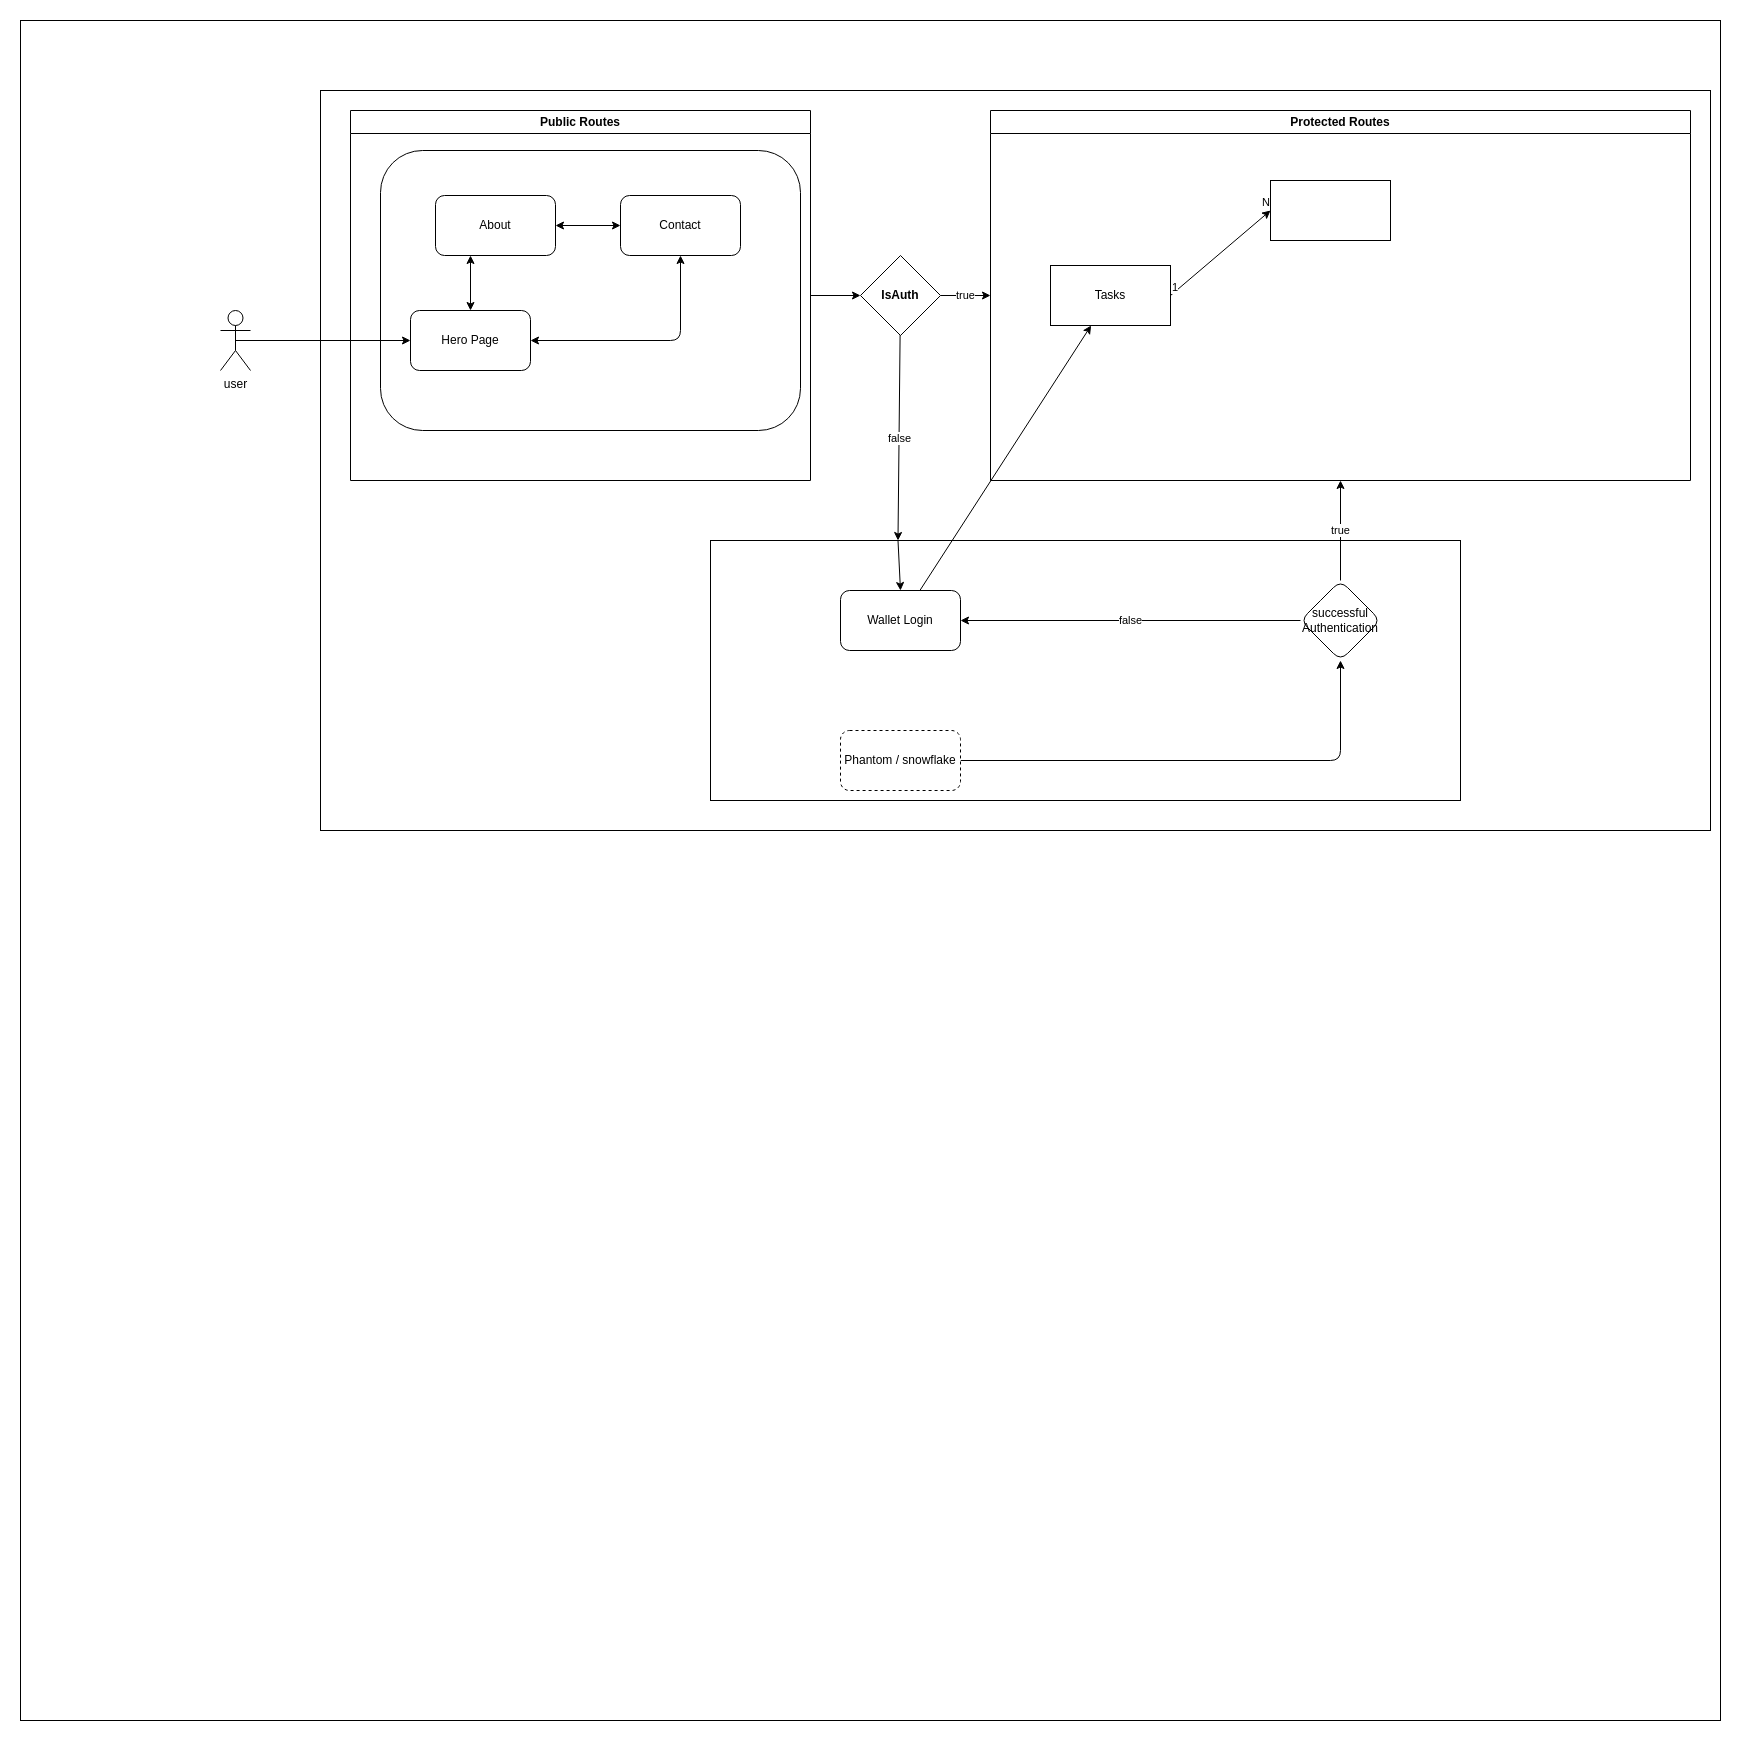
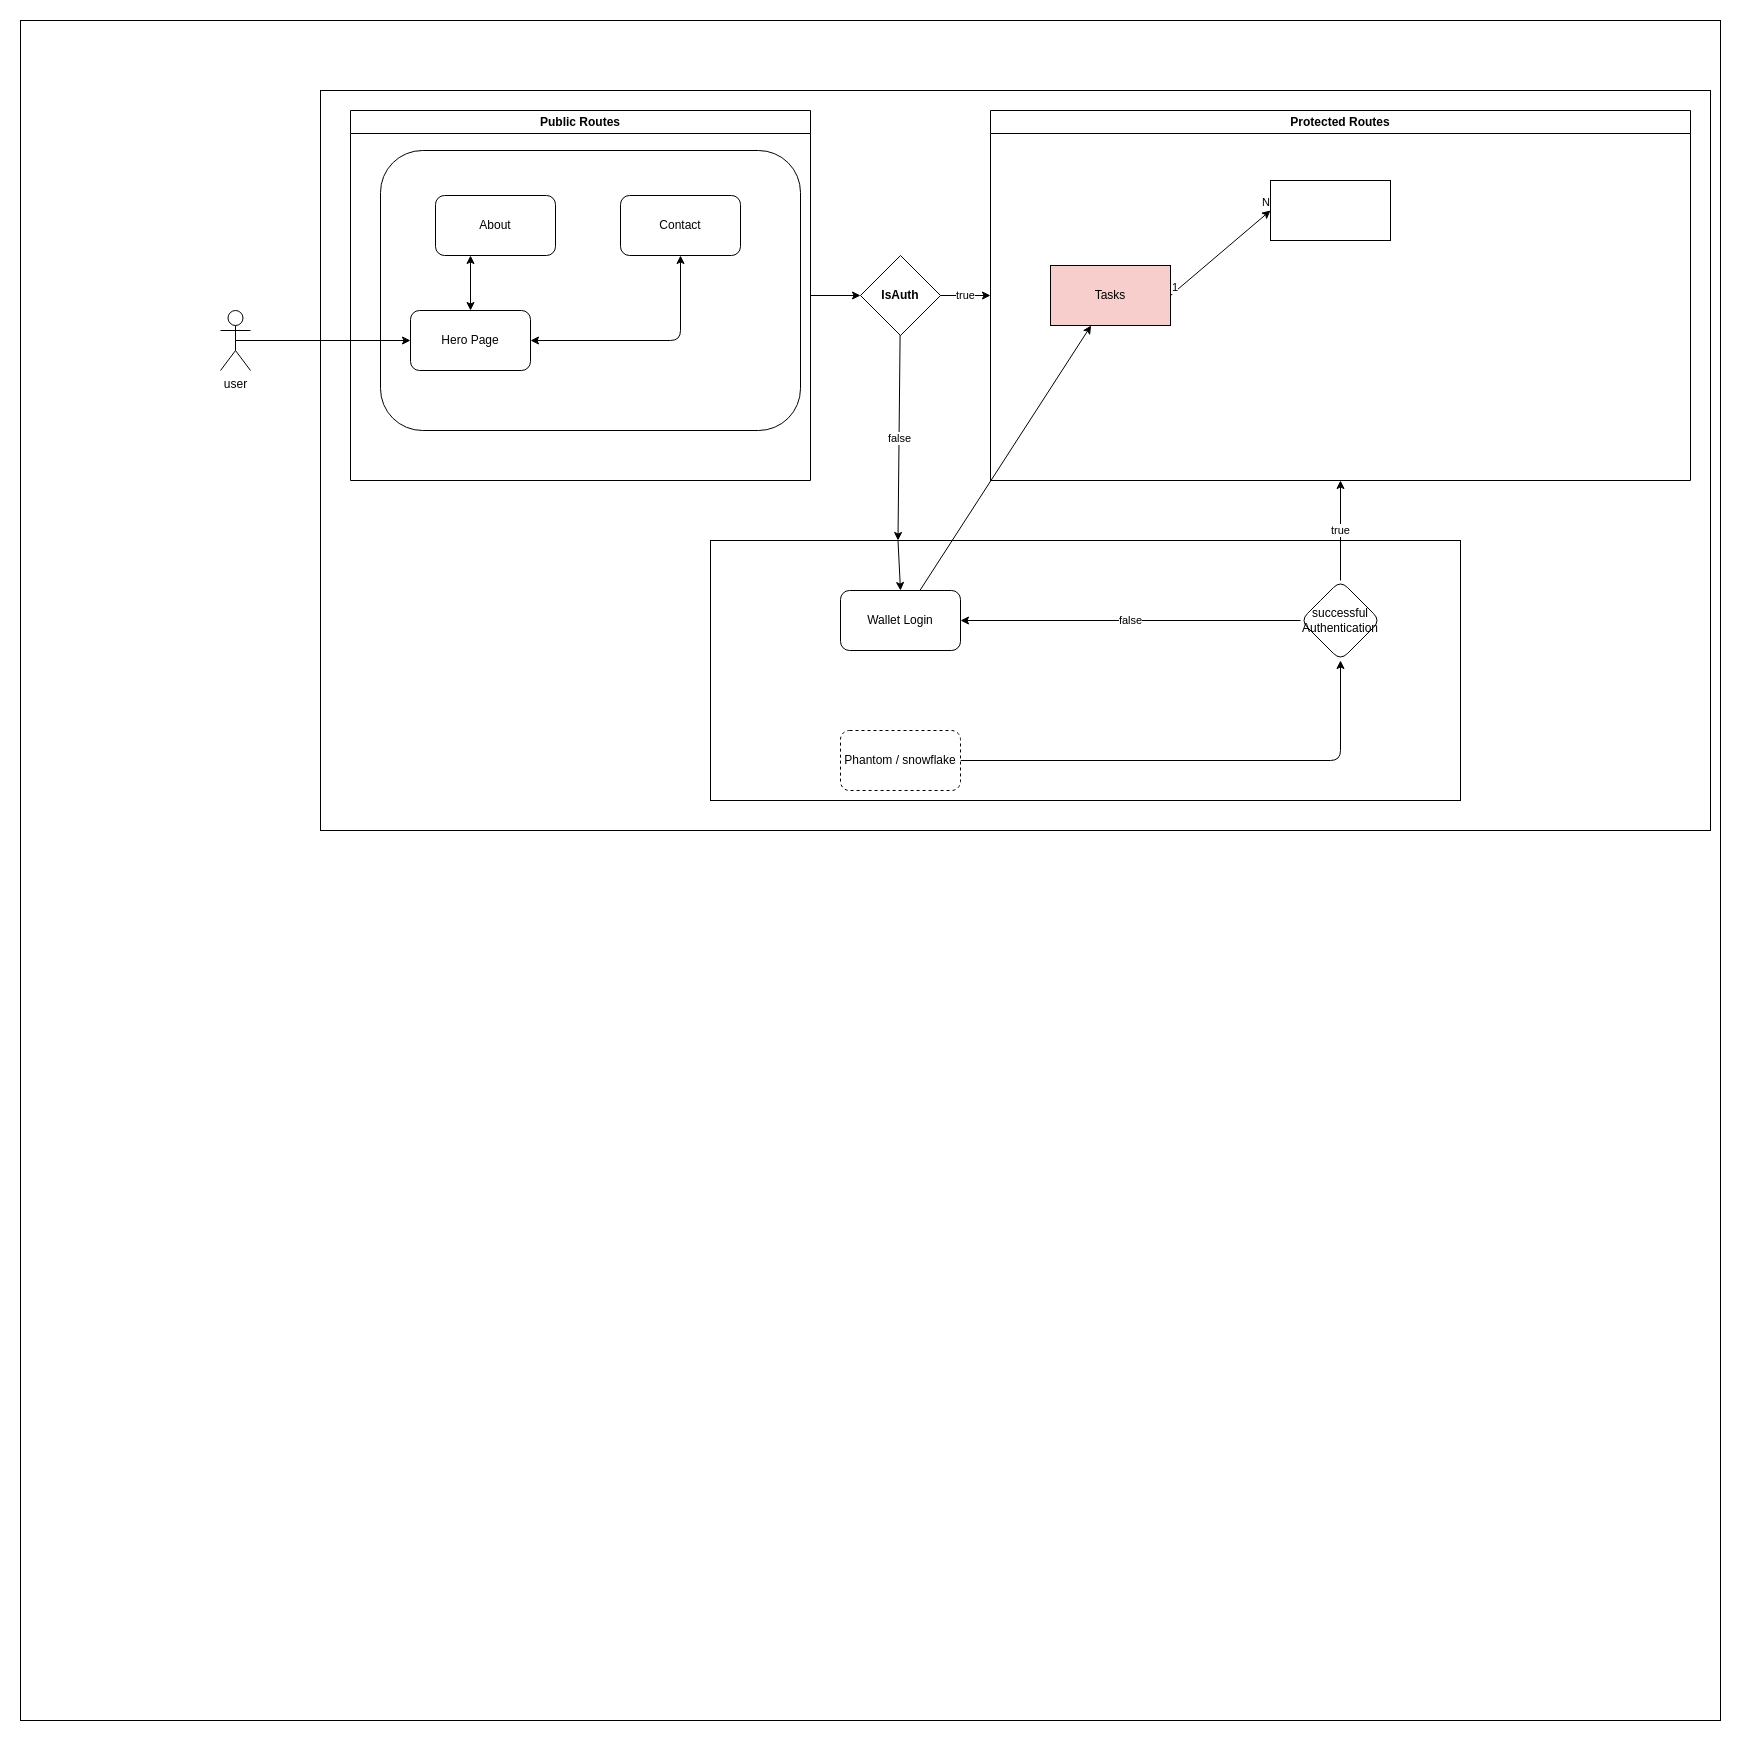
edge "About" -- "Contact": removed
node "Tasks": fillcolor #ffffff -> #f8cecc
